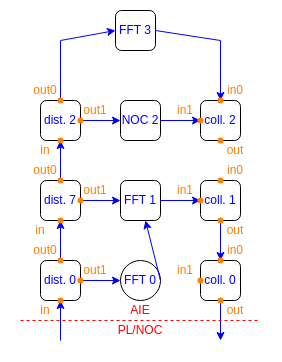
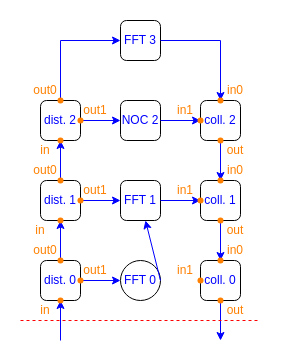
node "FFT 3": moved (136, 31) -> (141, 41)
edge "coll. 2" -> "coll. 1": added
node "dist. 7": label "dist. 7" -> "dist. 1"
node "AIE": removed
node "PL/NOC": removed
